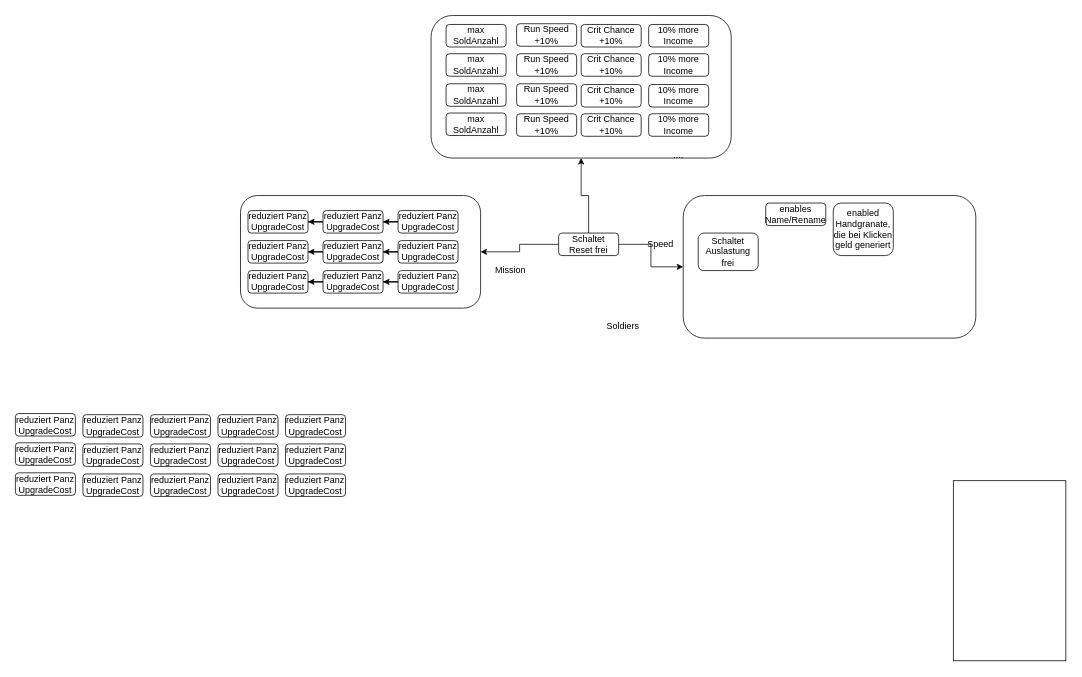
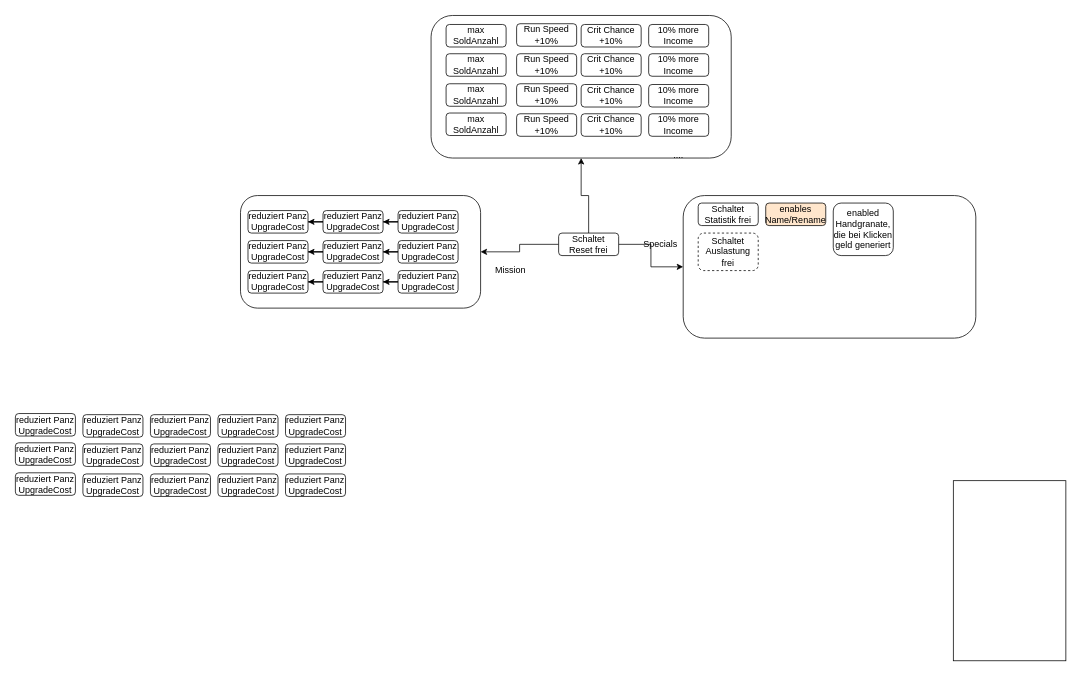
node "Schaltet Statistik frei": added
node "enables Name/Rename": fillcolor #ffffff -> #ffe6cc
node "Speed": label "Speed" -> "Specials"
node "Schaltet Auslastung frei": style solid -> dashed
node "Soldiers": removed
